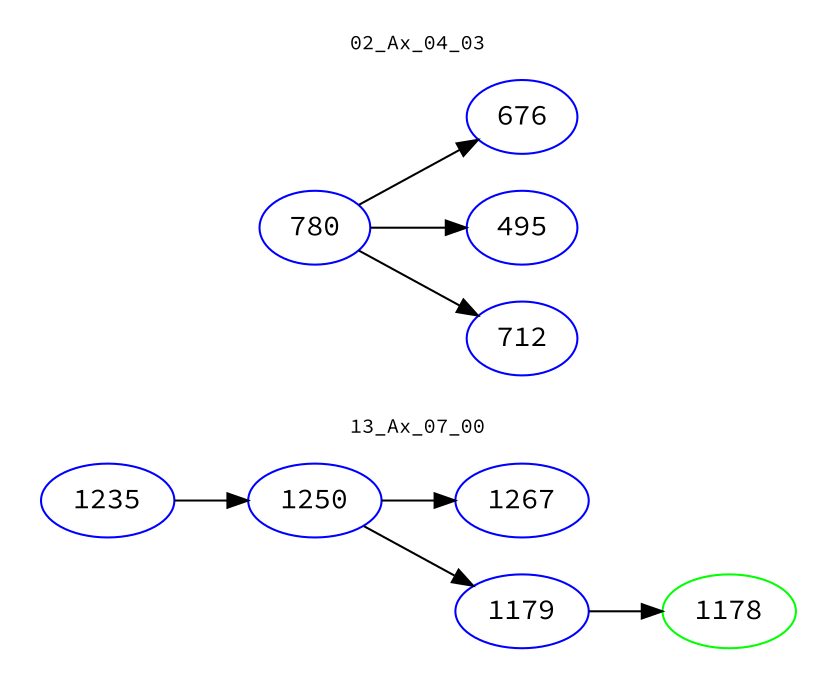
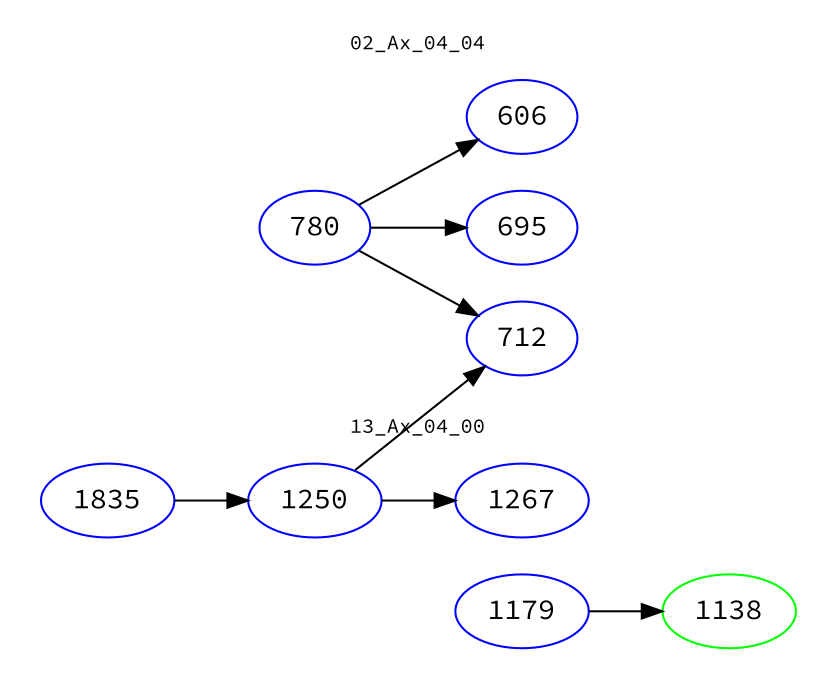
cluster "02_Ax_04_03": label "02_Ax_04_03" -> "02_Ax_04_04"
node "676": label "676" -> "606"
node "495": label "495" -> "695"
cluster "13_Ax_07_00": label "13_Ax_07_00" -> "13_Ax_04_00"
node "1235": label "1235" -> "1835"
edge "1250" -> "1179": now "1250" -> "712"
node "1178": label "1178" -> "1138"
